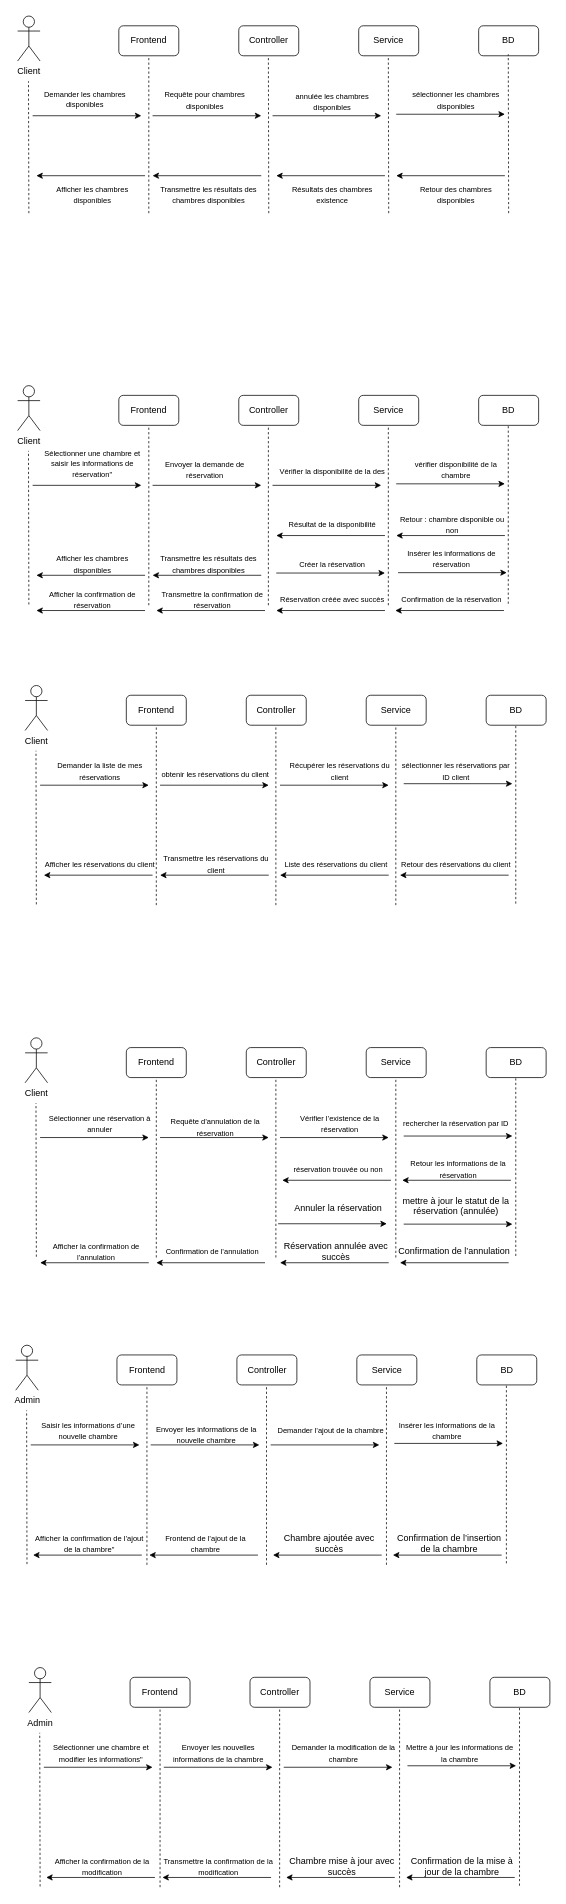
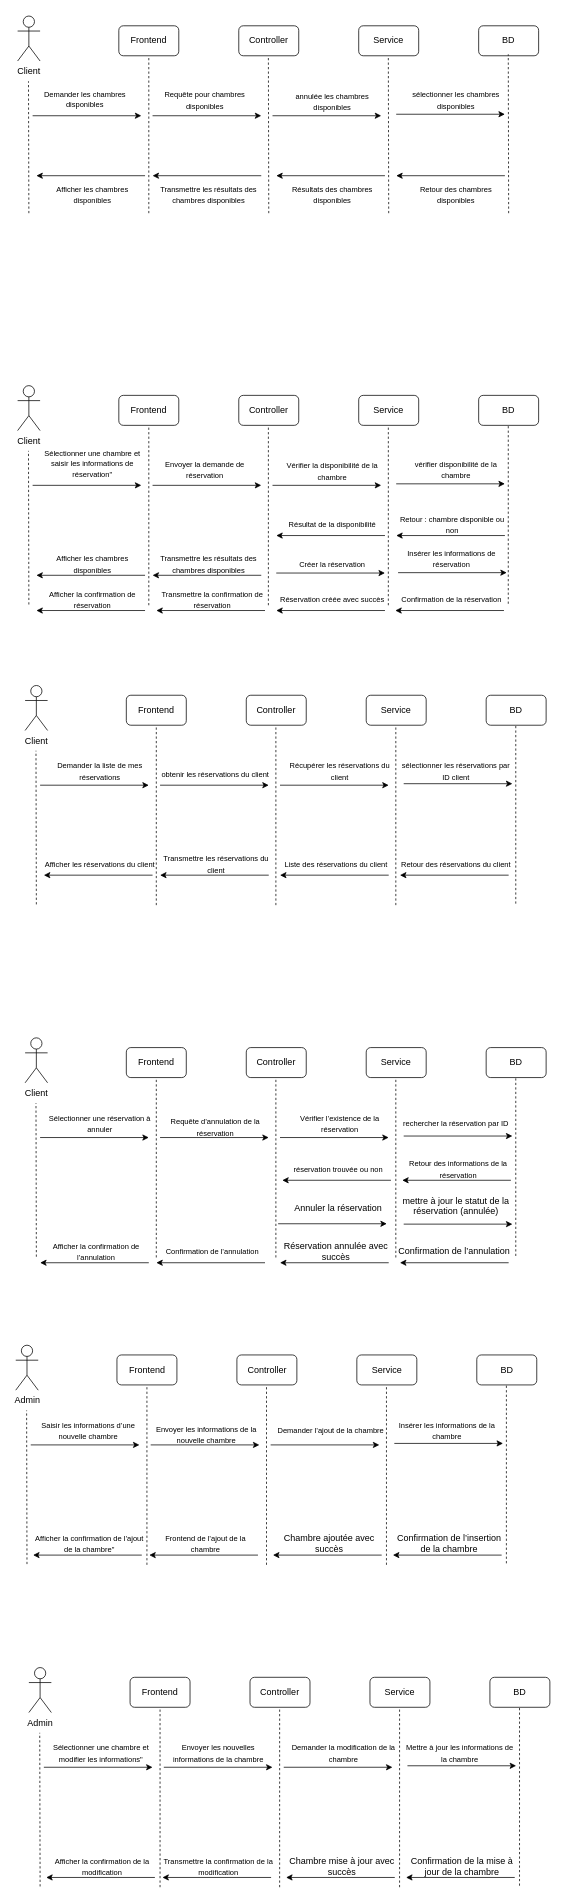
node "Résultats des chambres existence": label "Résultats des chambres existence" -> "Résultats des chambres disponibles"
node "Vérifier la disponibilité de la des": label "Vérifier la disponibilité de la des" -> "Vérifier la disponibilité de la chambre"
node "Retour les informations de la réservation": label "Retour les informations de la réservation" -> "Retour des informations de la réservation"
